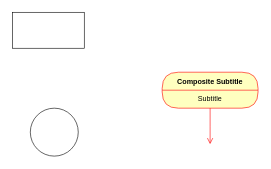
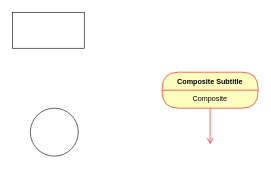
node "Subtitle": label "Subtitle" -> "Composite"
